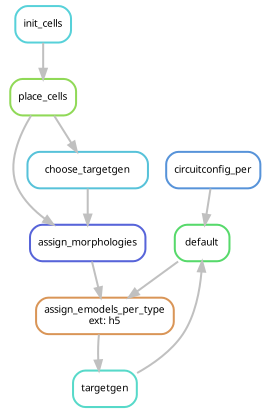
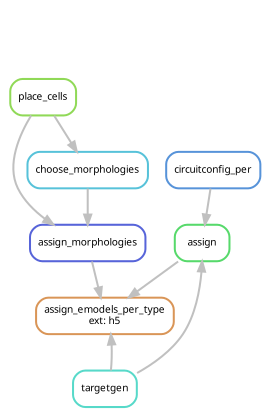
node "init_cells": removed
node "choose_targetgen": label "choose_targetgen" -> "choose_morphologies"
node "default": label "default" -> "assign"
edge "assign_emodels_per_type ext: h5" -> "targetgen": reversed
